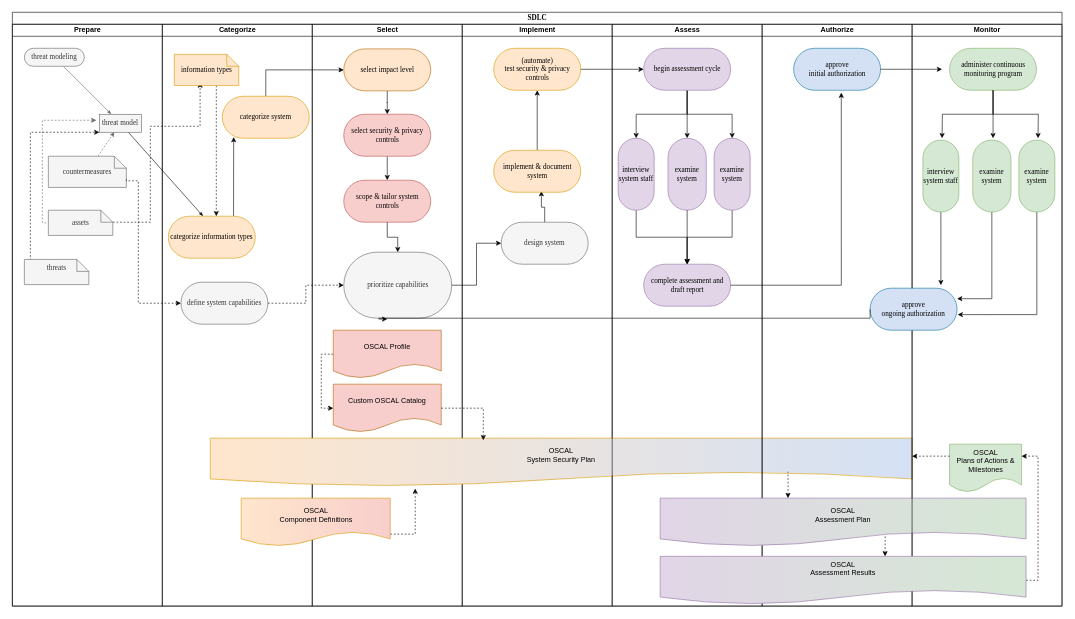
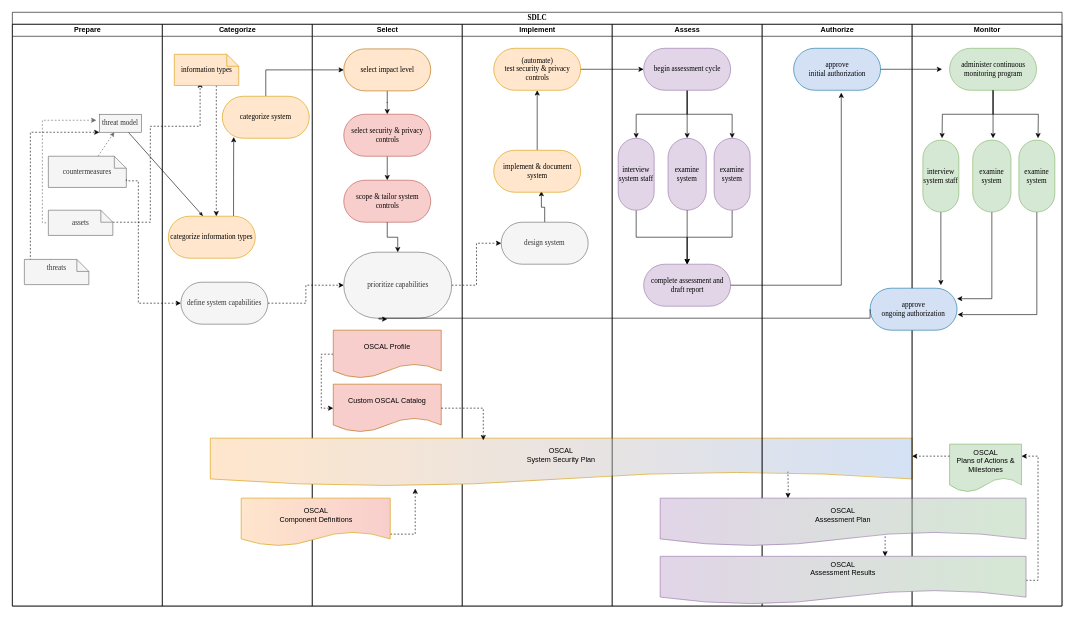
node "threat modeling": removed
edge "threat modeling" -> "threat model": removed
edge "prioritize capabilities" -> "design system": style solid -> dashed
